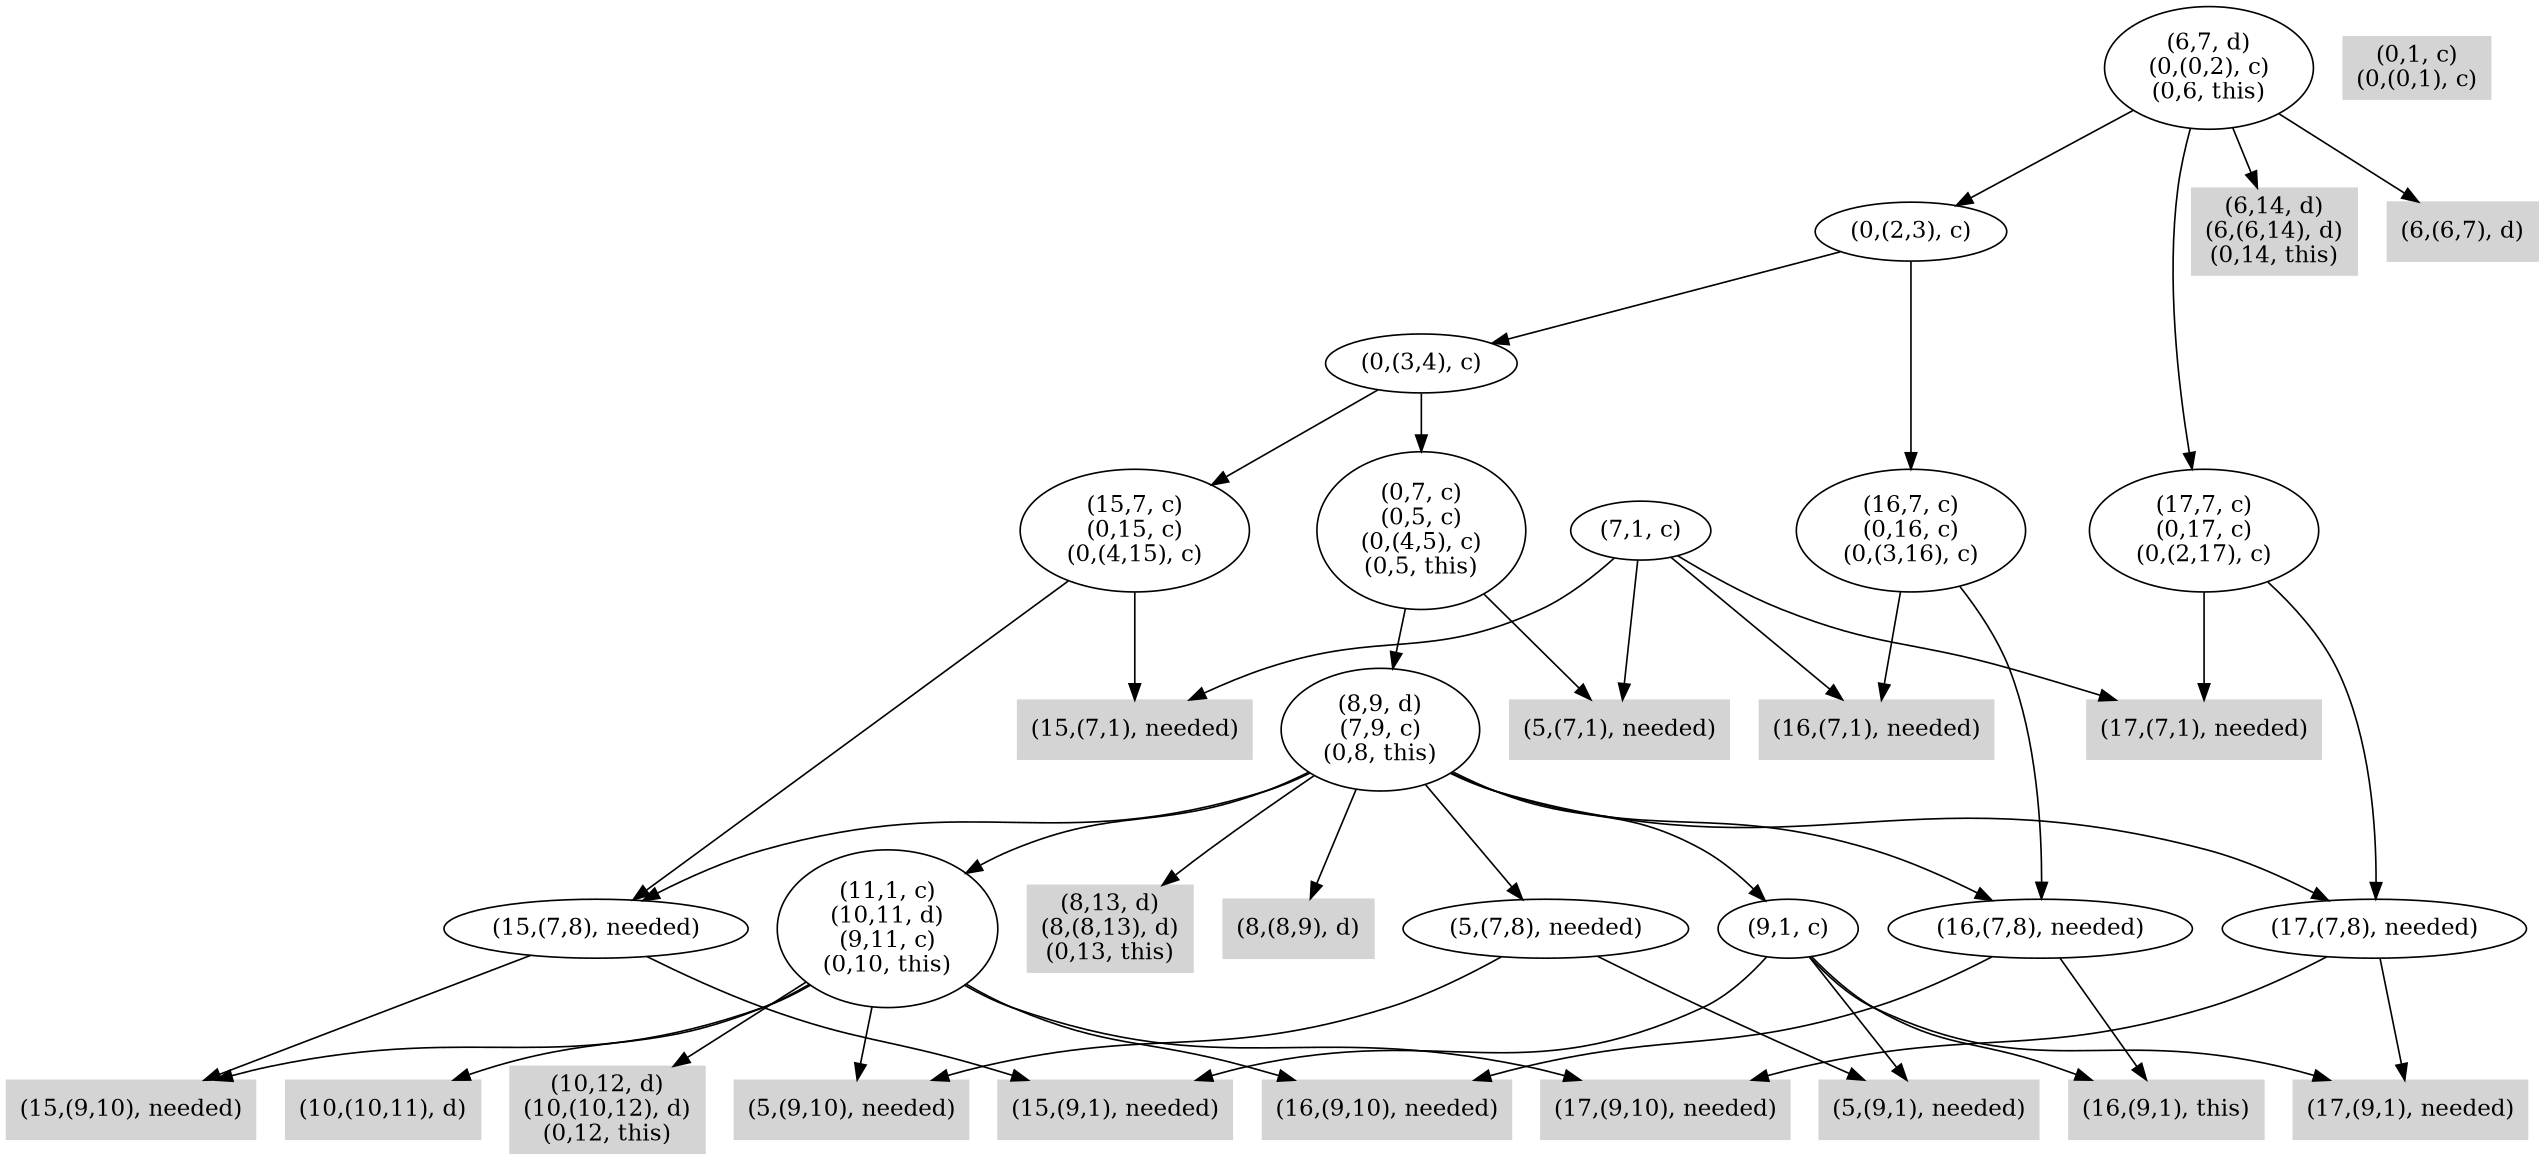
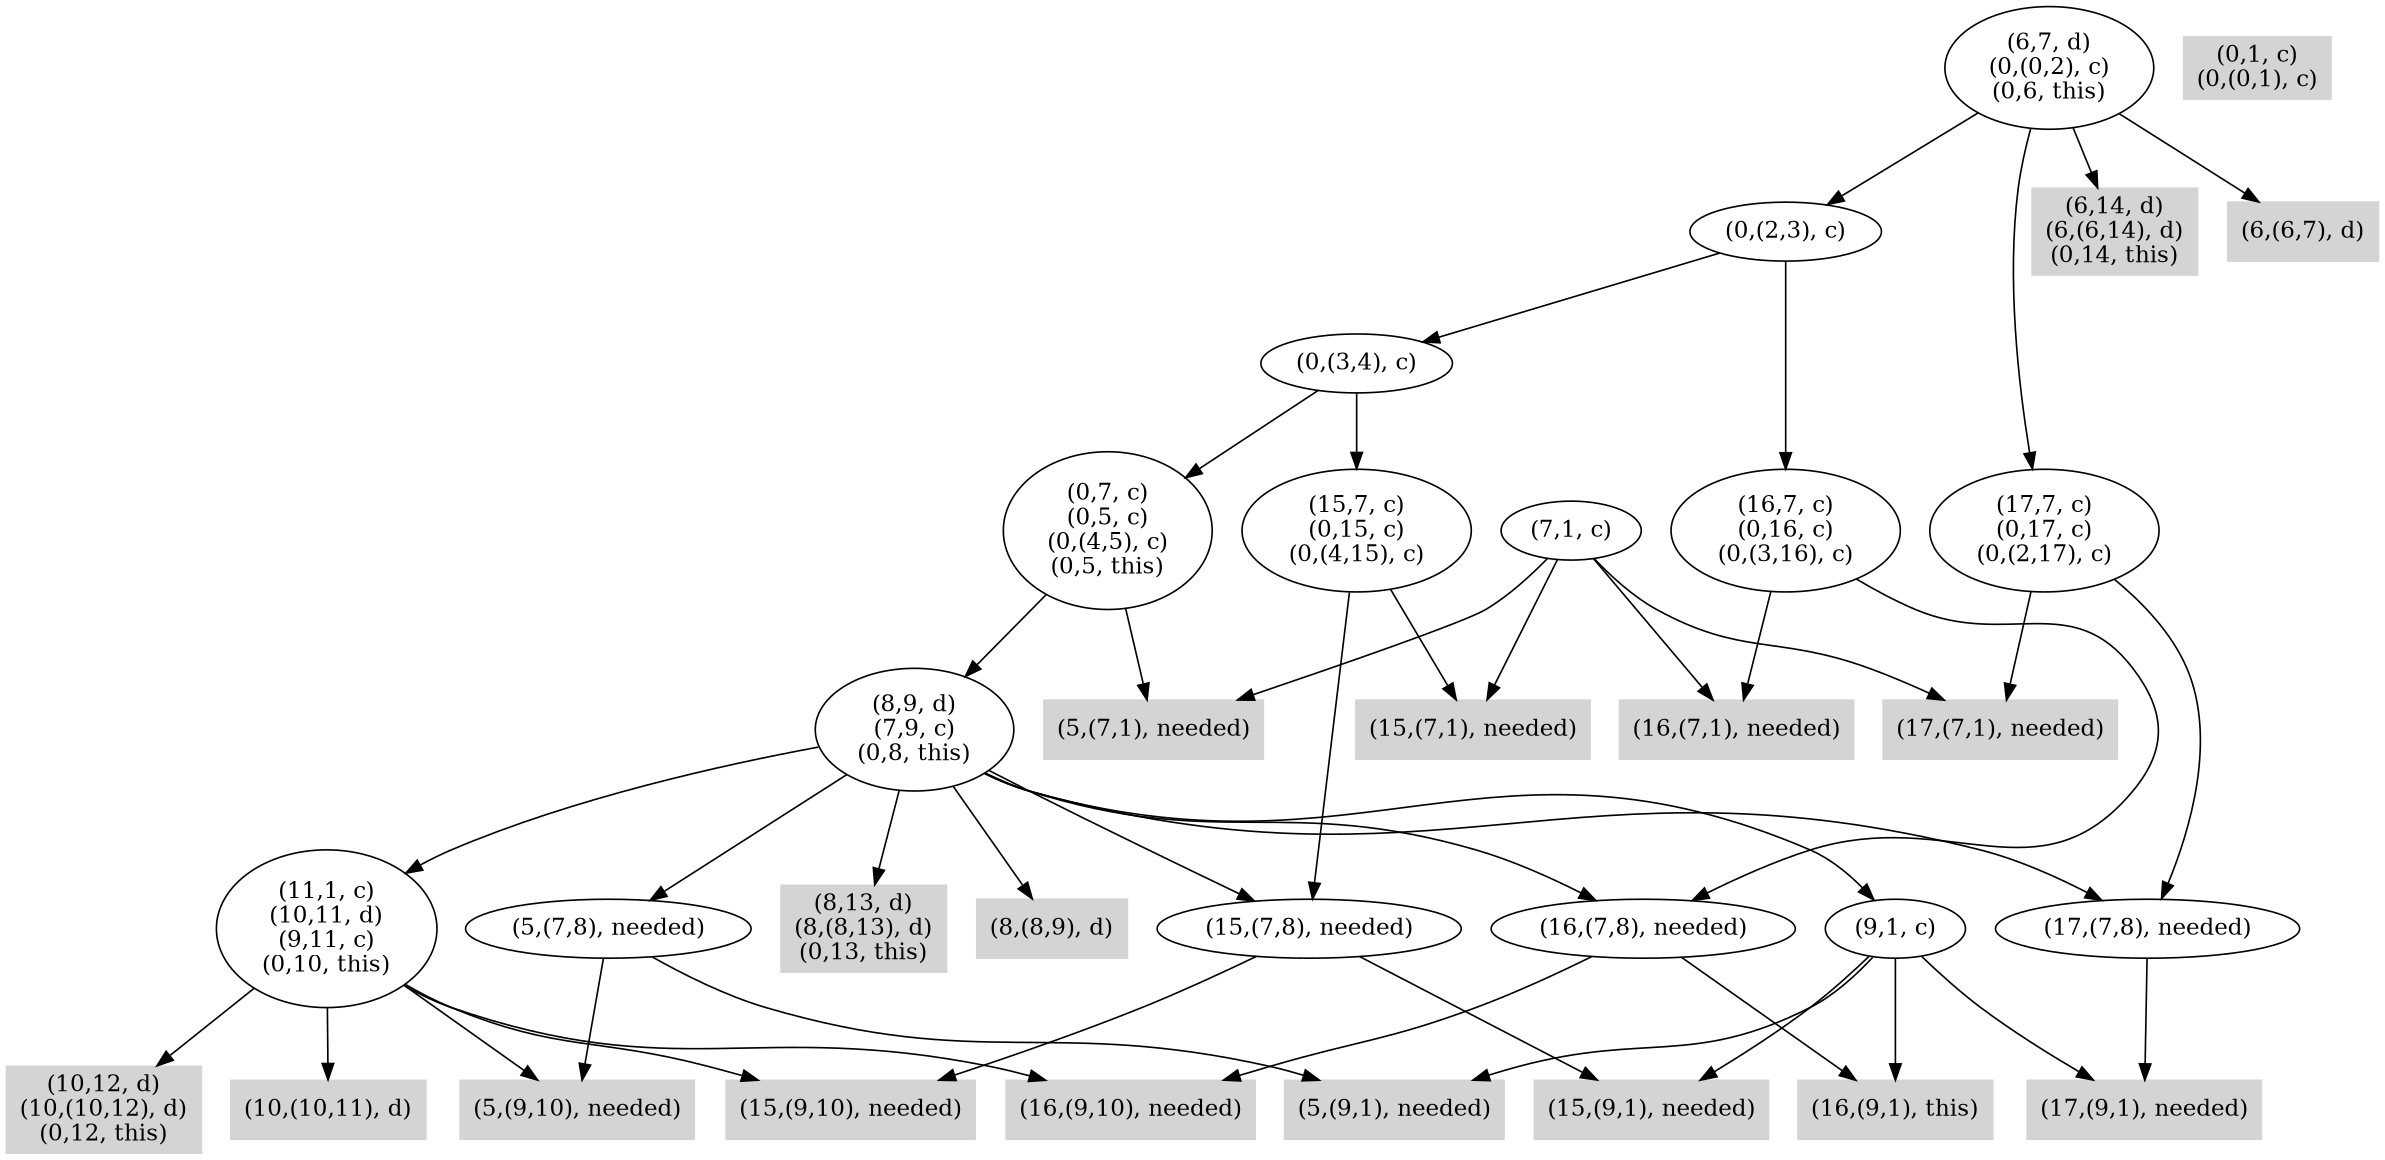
node "(17,(9,10), needed)": removed
